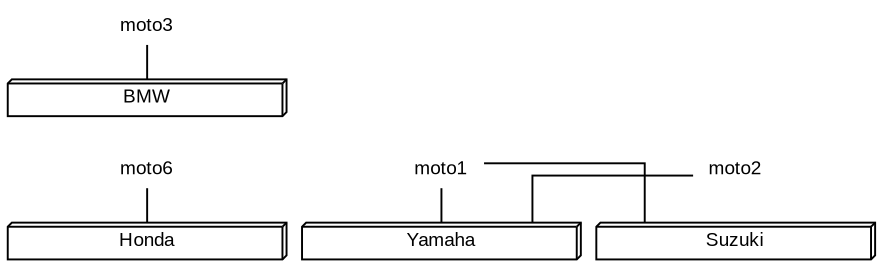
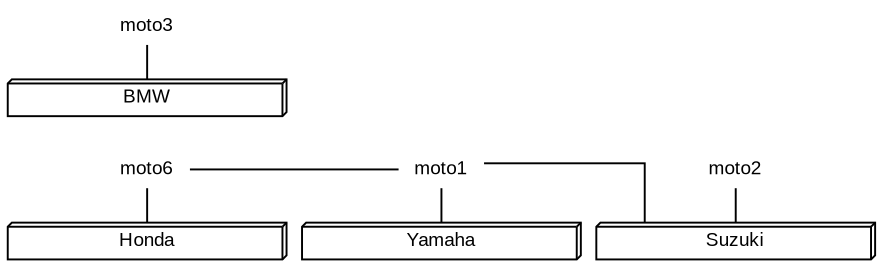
edge "moto6" -- "moto1": added
edge "moto2" -- "Yamaha": now "moto2" -- "Suzuki"
